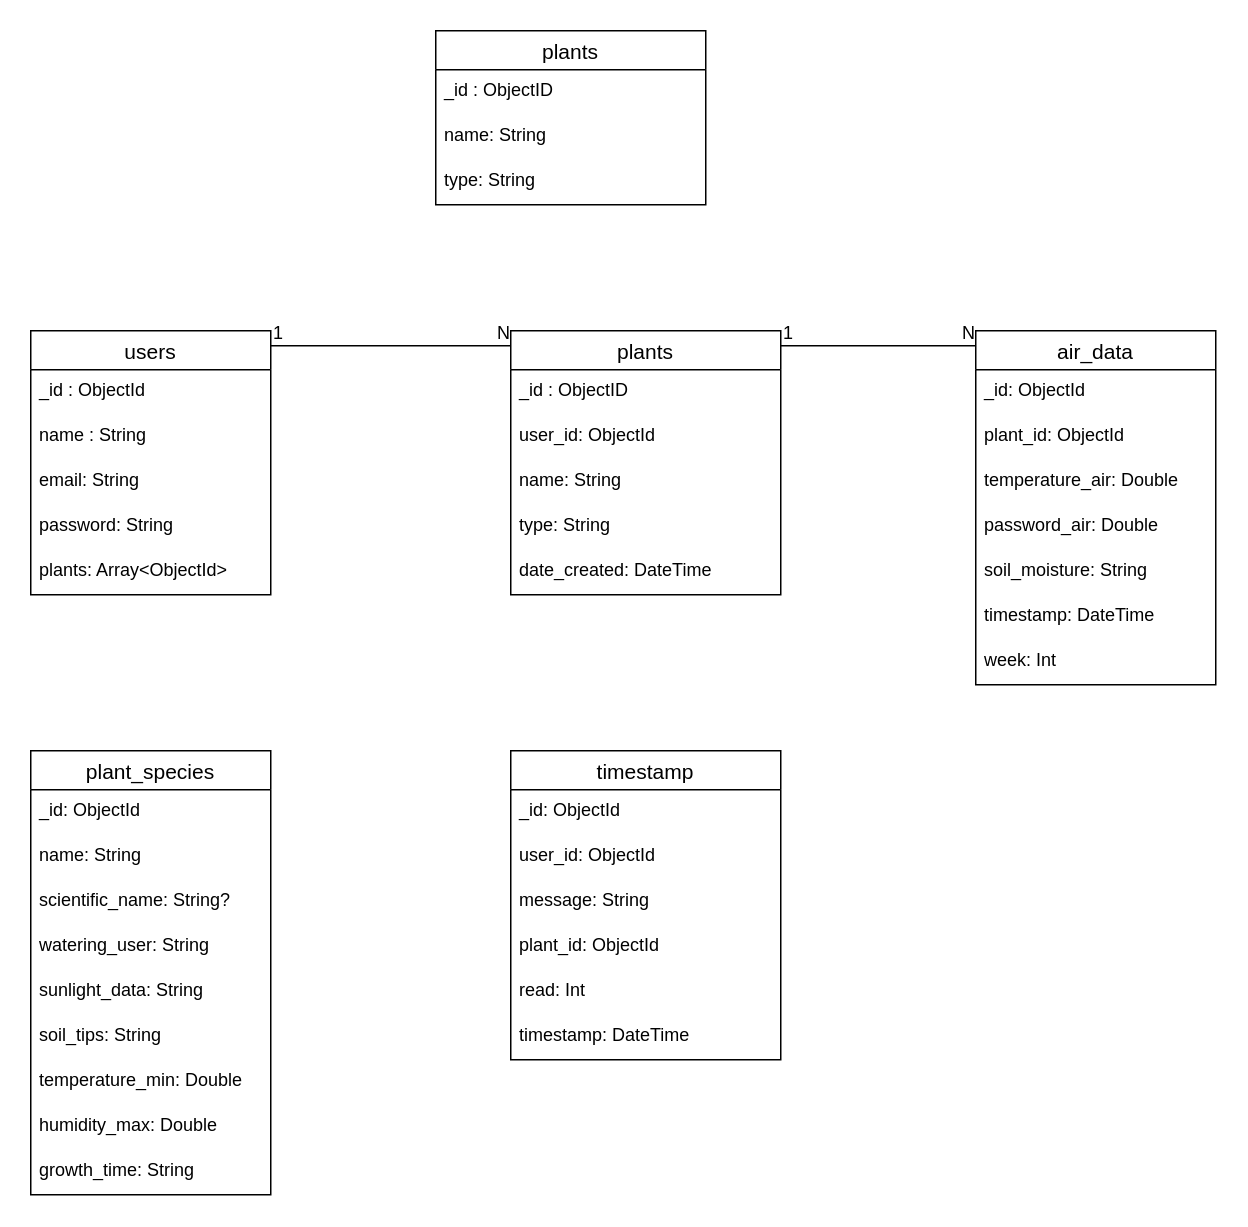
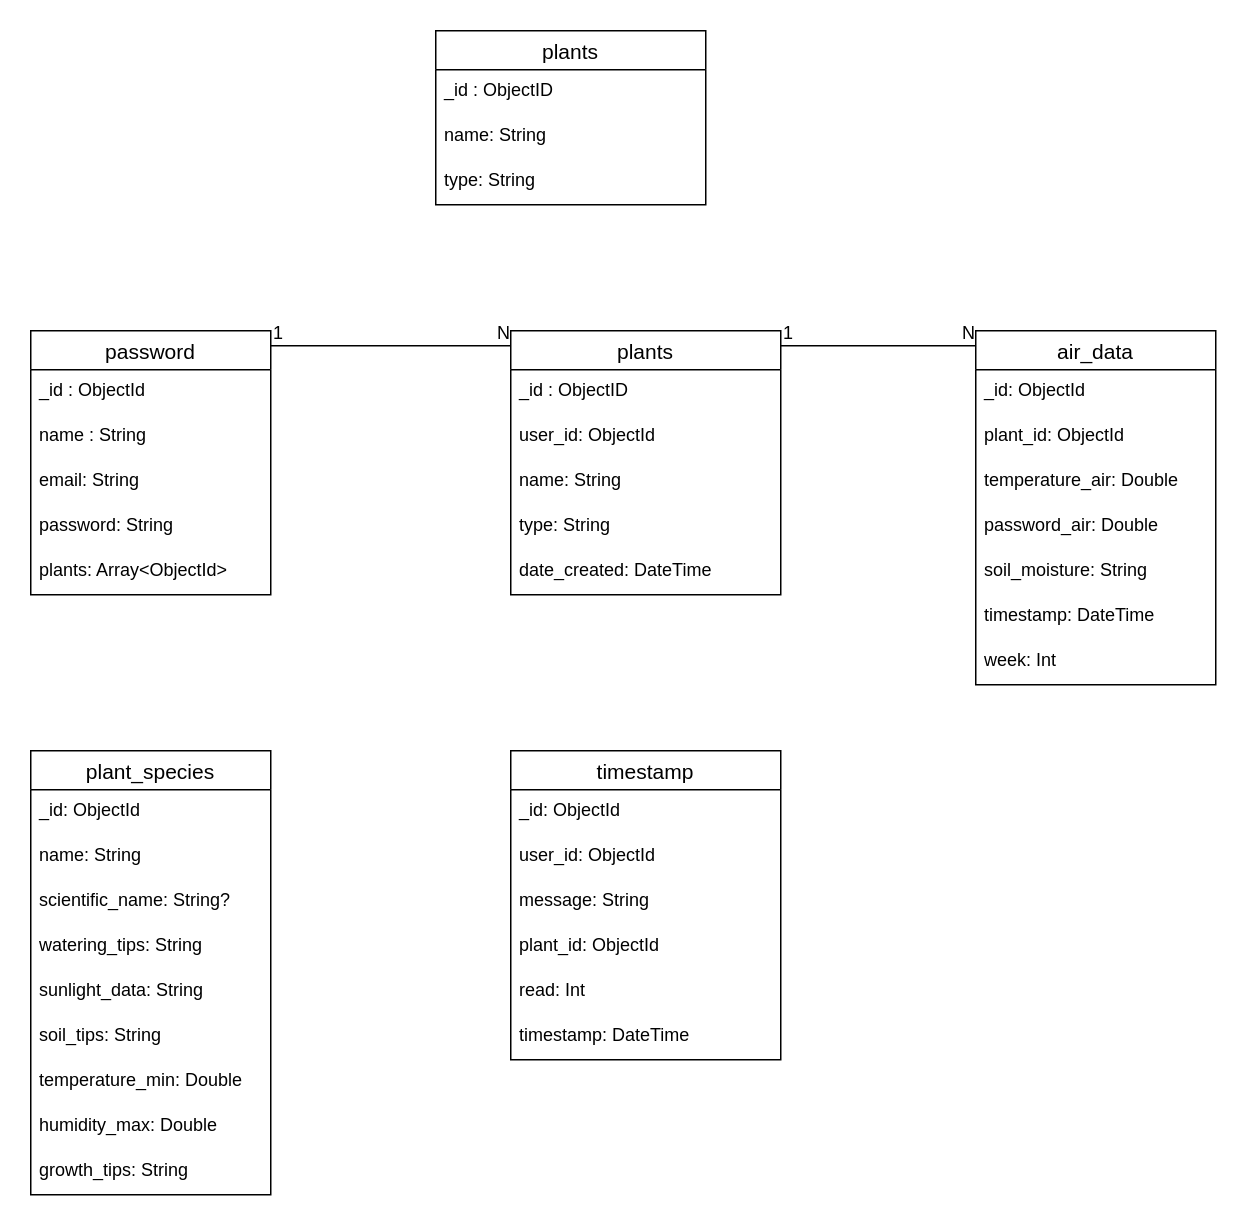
node "users": label "users" -> "password"
node "watering_user: String": label "watering_user: String" -> "watering_tips: String"
node "growth_time: String": label "growth_time: String" -> "growth_tips: String"
